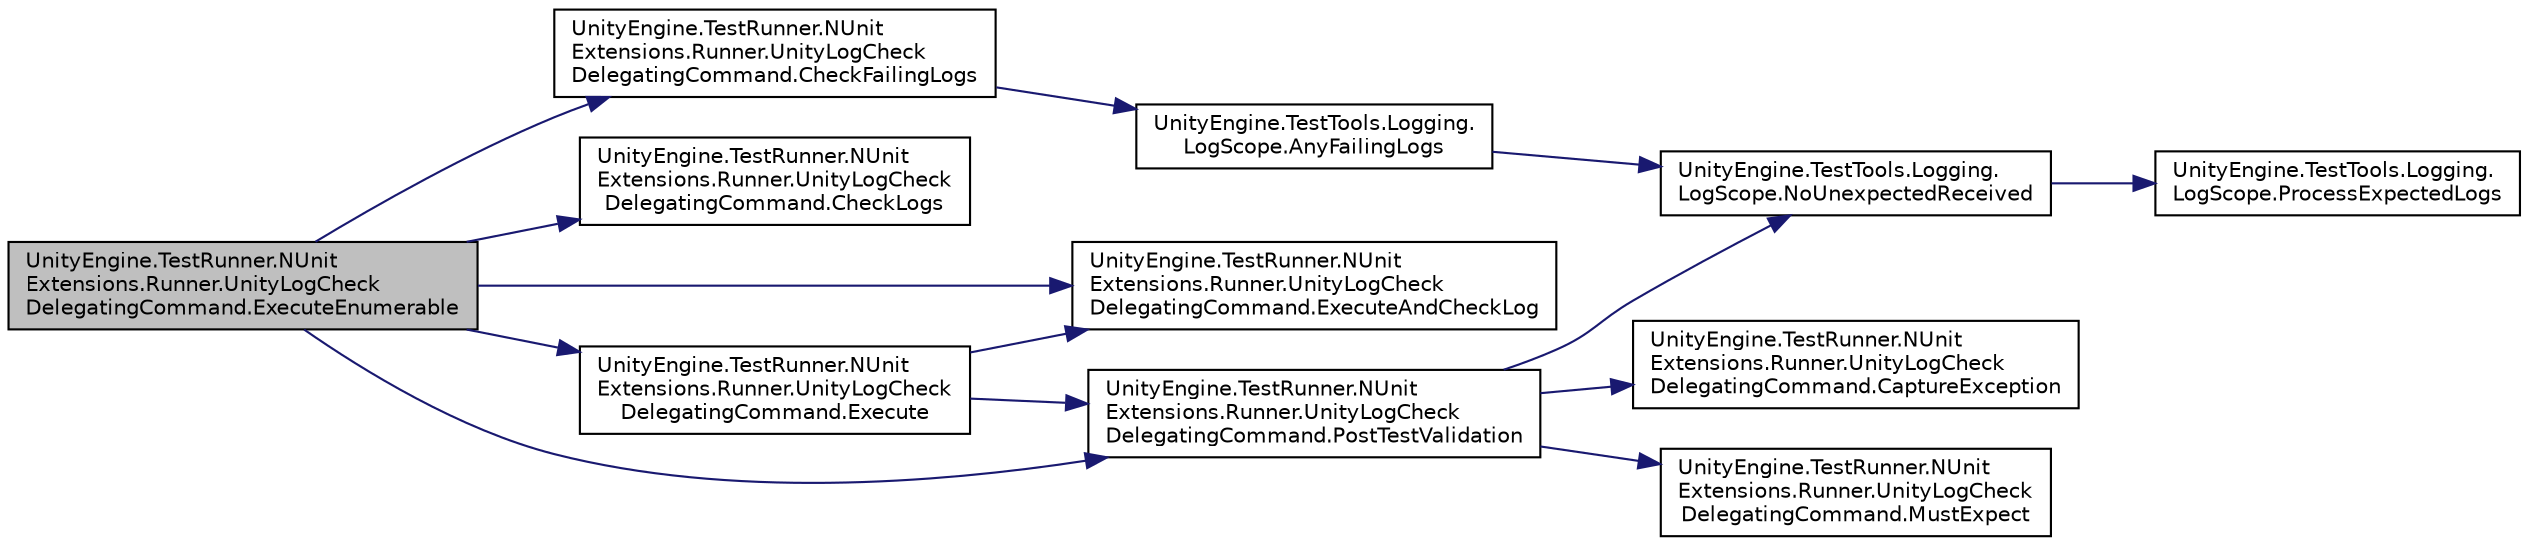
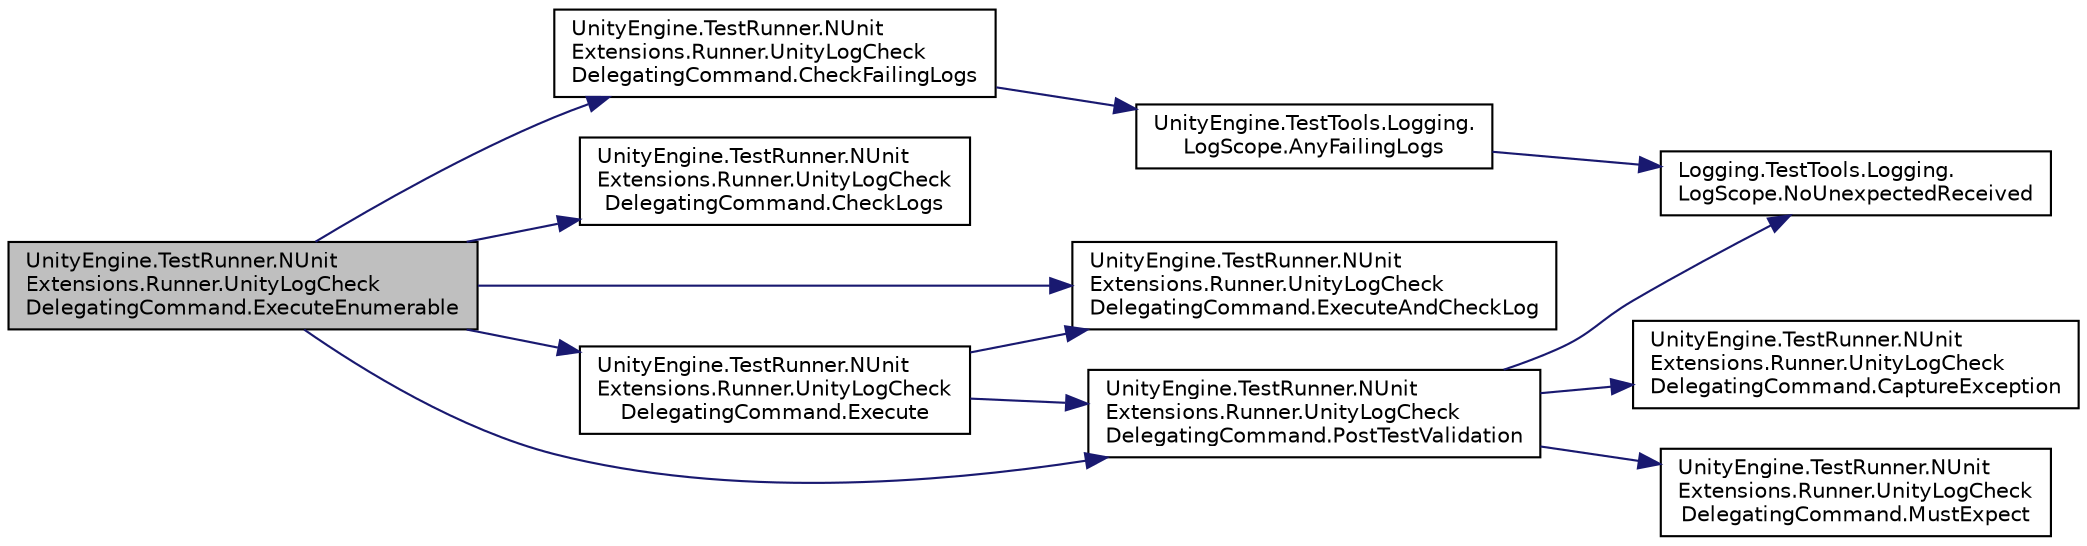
node "UnityEngine.TestTools.Logging. LogScope.NoUnexpectedReceived": label "UnityEngine.TestTools.Logging. LogScope.NoUnexpectedReceived" -> "Logging.TestTools.Logging. LogScope.NoUnexpectedReceived"
node "UnityEngine.TestTools.Logging. LogScope.ProcessExpectedLogs": removed
